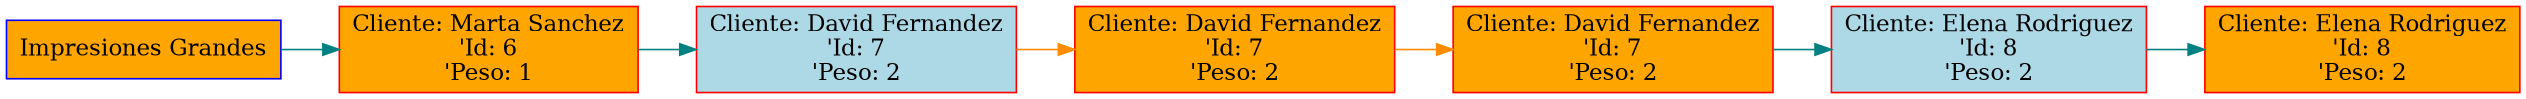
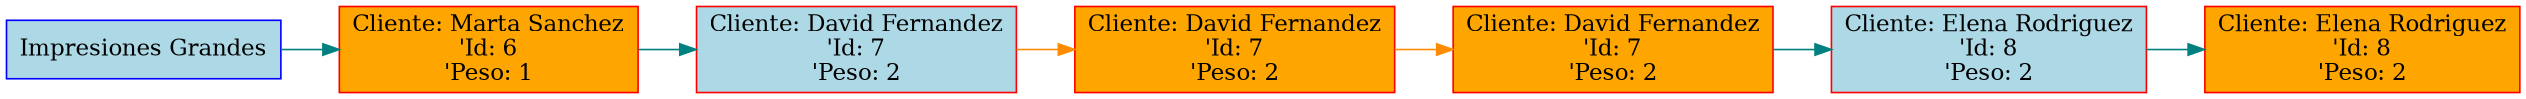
node "Impresiones Grandes": fillcolor orange -> lightblue
